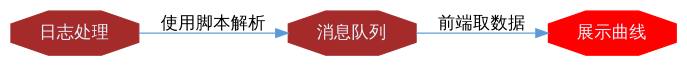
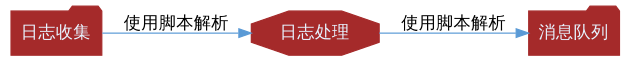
node "日志收集": added
node "消息队列": shape octagon -> folder
node "展示曲线": removed
